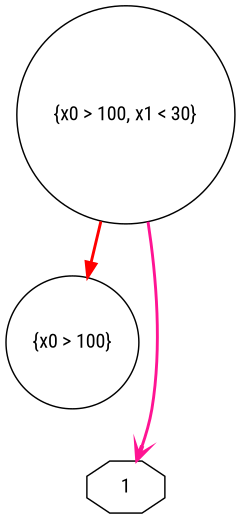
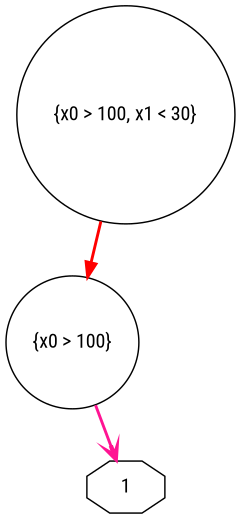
edge "{x0 > 100, x1 < 30}" -> "1": now "{x0 > 100}" -> "1"
